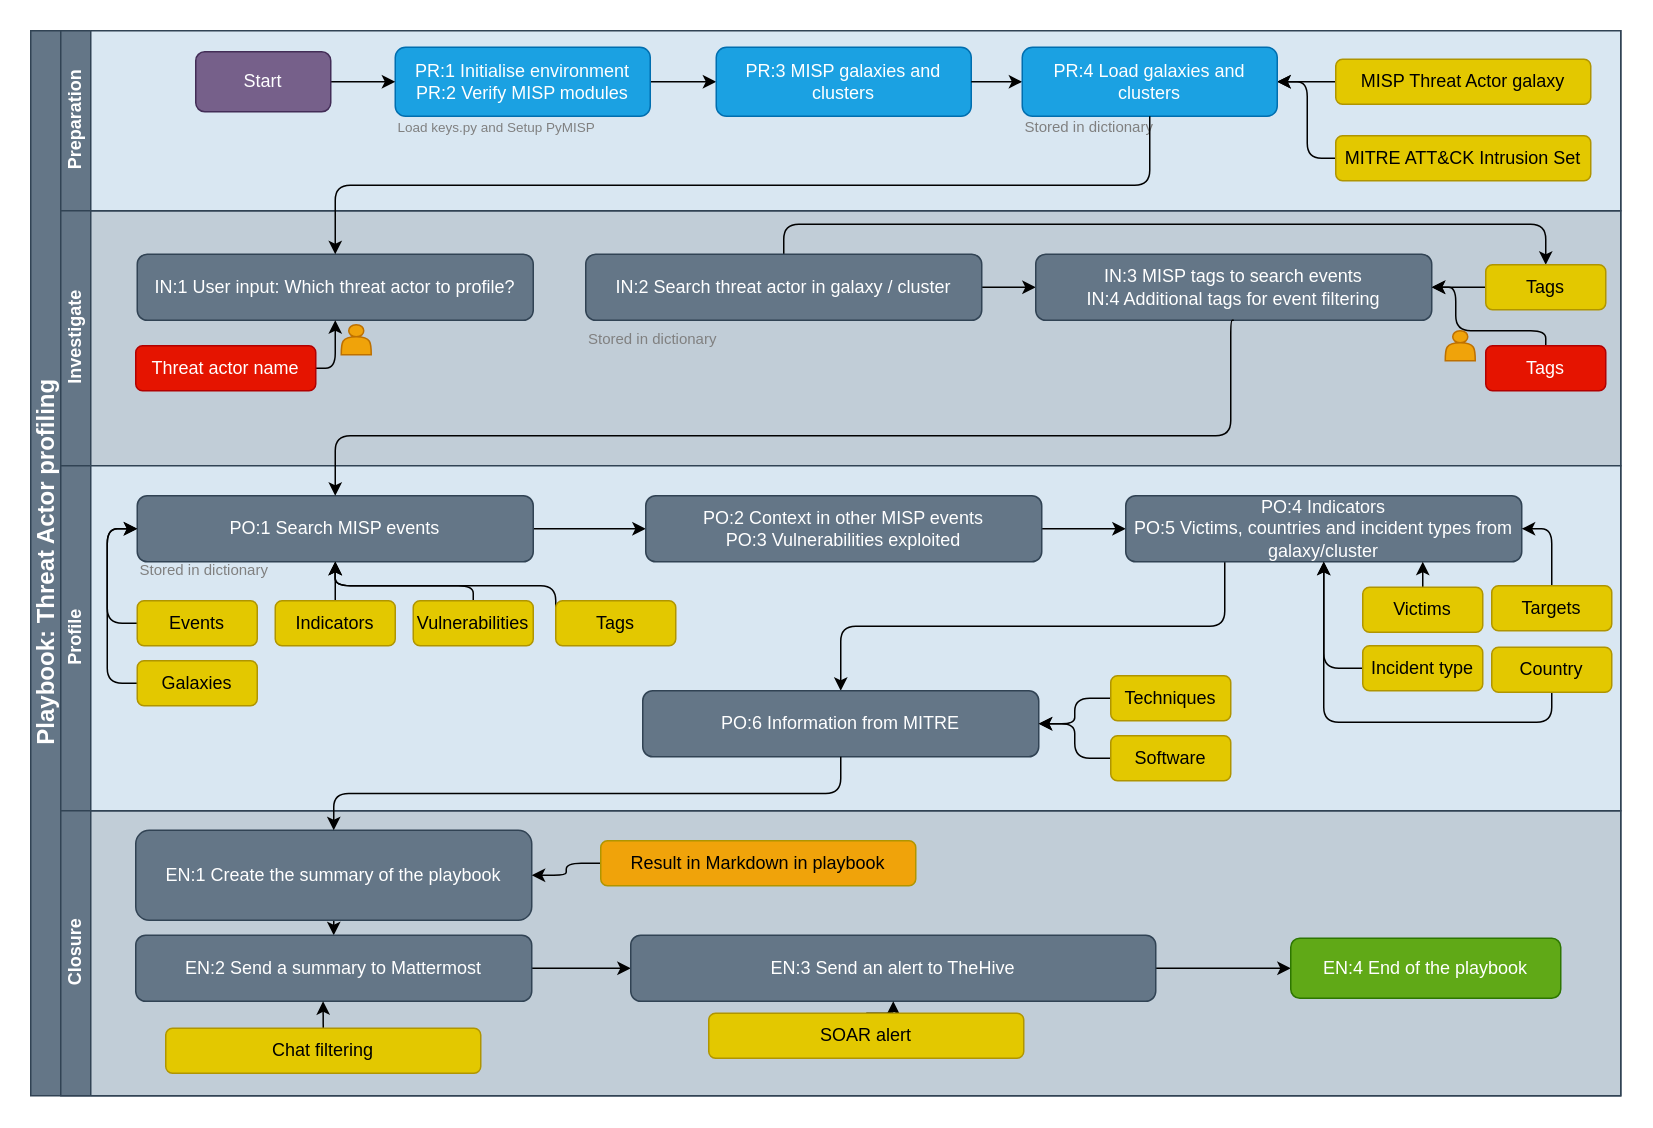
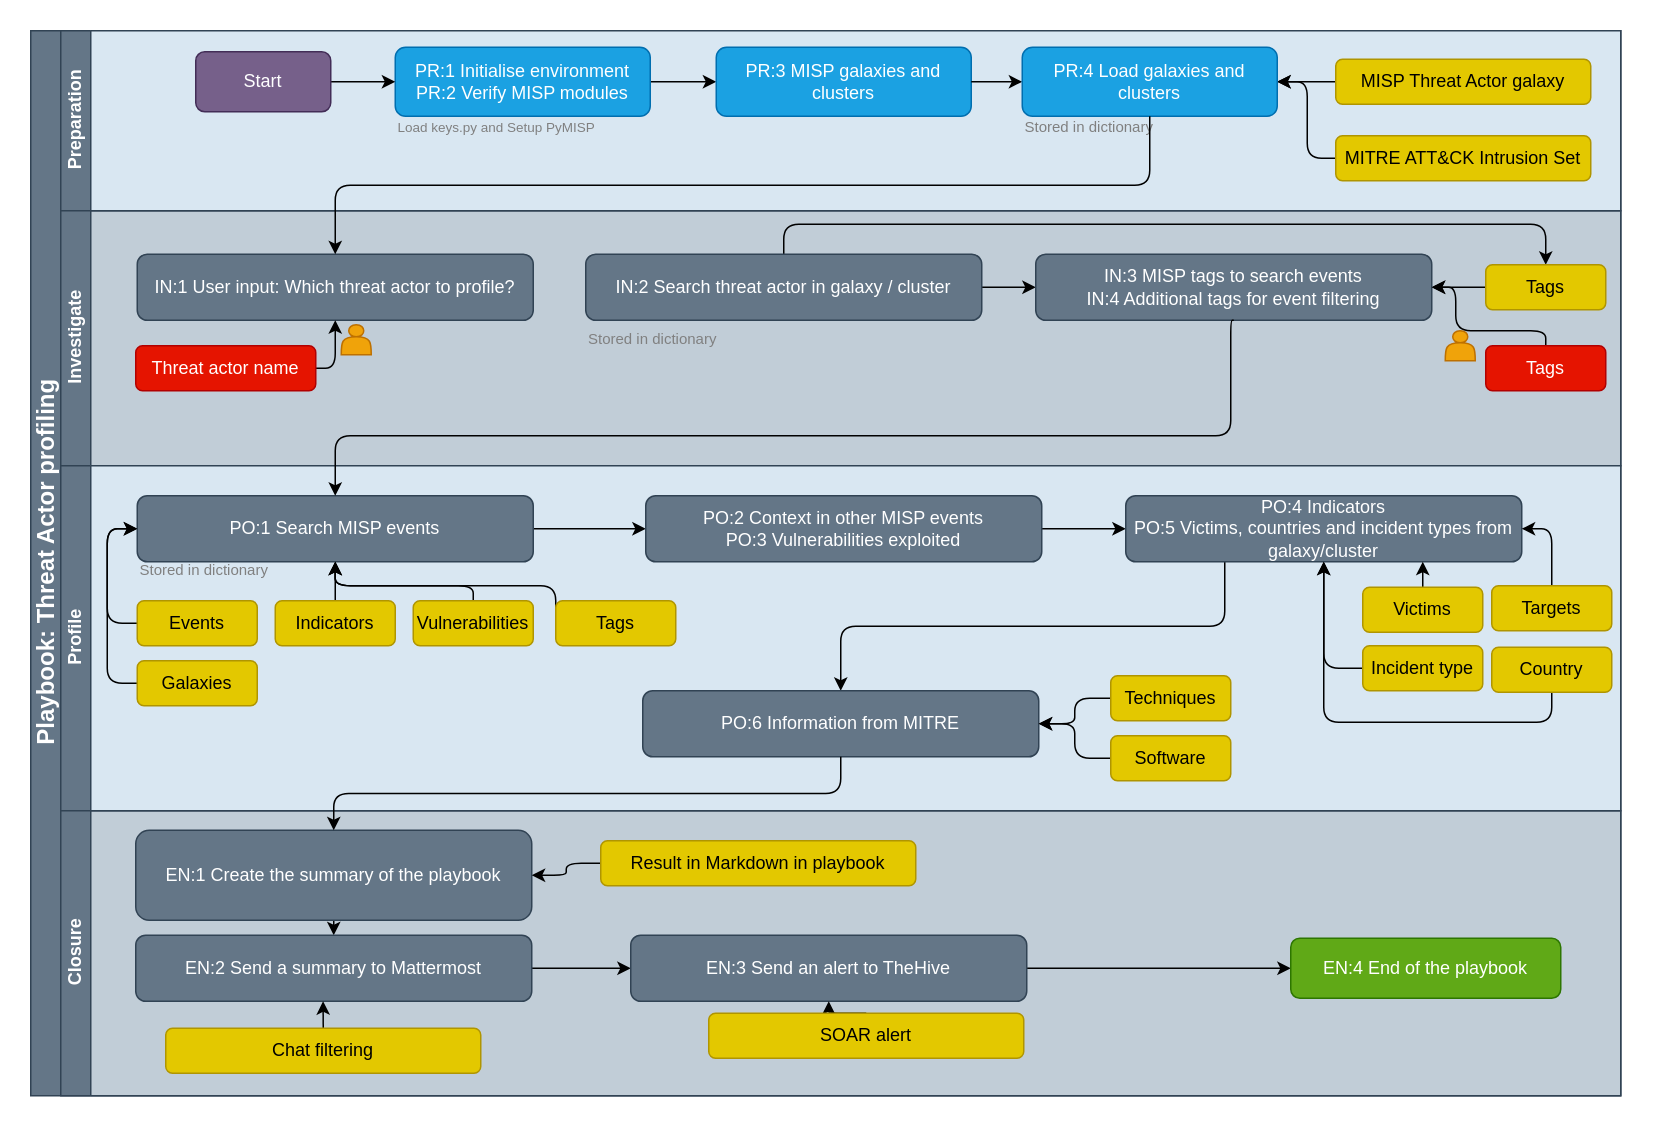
node "Result in Markdown in playbook": fillcolor #f0a30a -> #e3c800
node "EN:3 Send an alert to TheHive": size 525x66 -> 396x66
